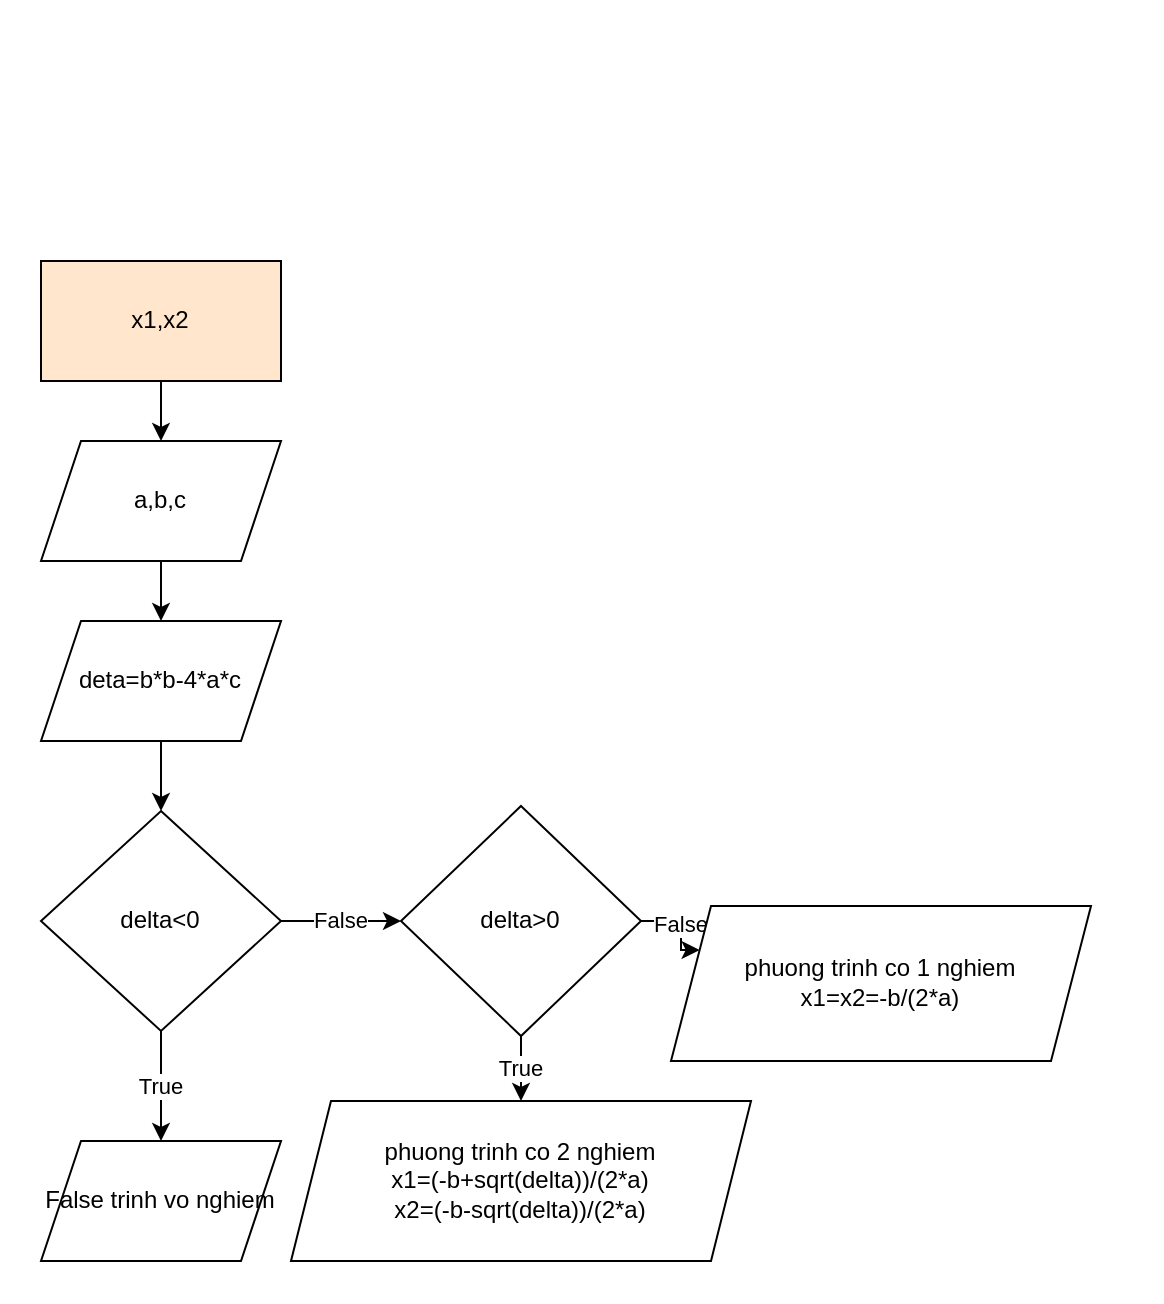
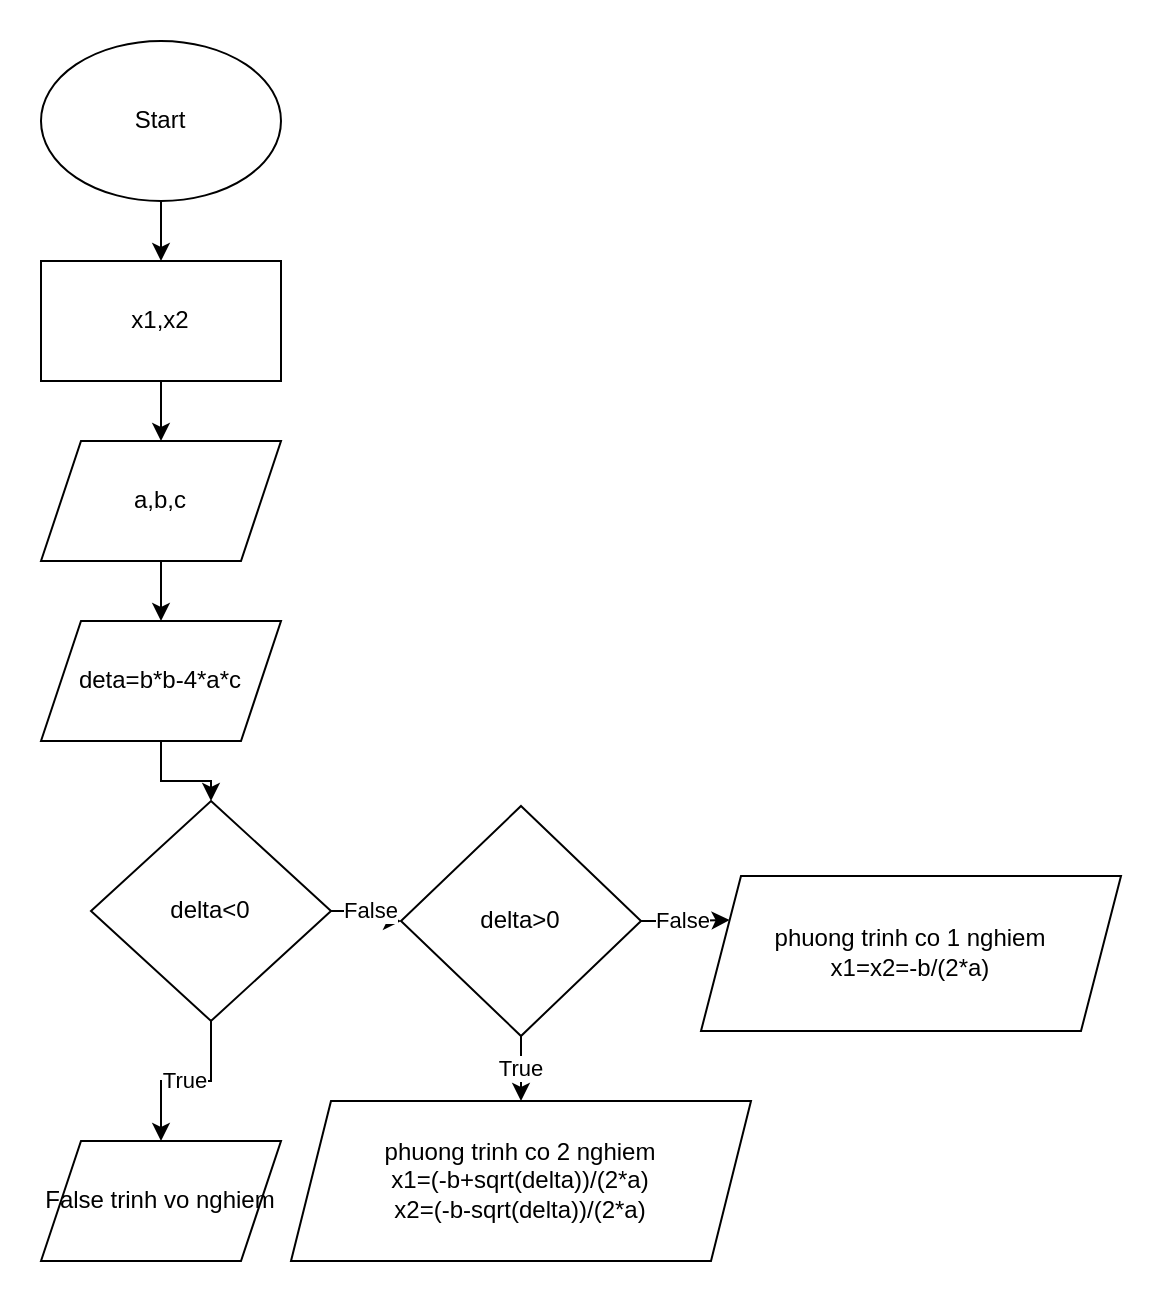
node "Start": added
edge "Start" -> "x1,x2": added
node "x1,x2": fillcolor #ffe6cc -> #ffffff
node "delta<0": moved (161, 921) -> (211, 911)
node "phuong trinh co 1 nghiem x1=x2=-b/(2*a)": moved (881, 984) -> (911, 954)
